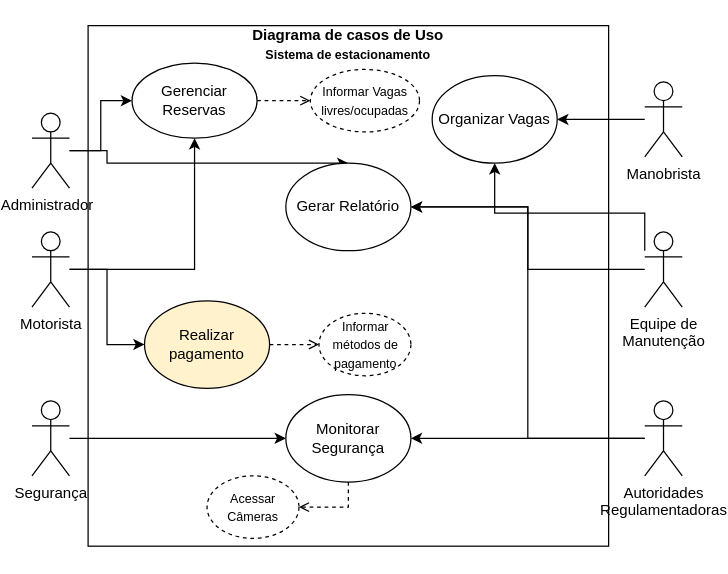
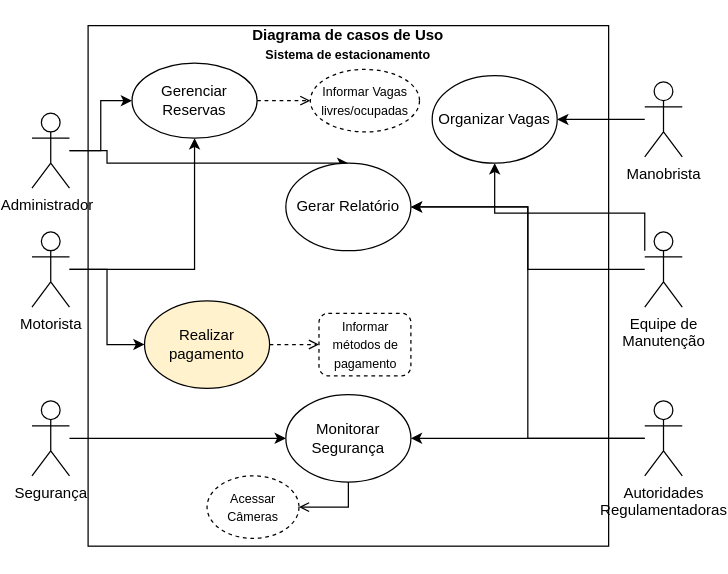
node "Informar métodos de pagamento": shape ellipse -> rounded rectangle
edge "Monitorar Segurança" -> "Acessar Câmeras": style dashed -> solid
